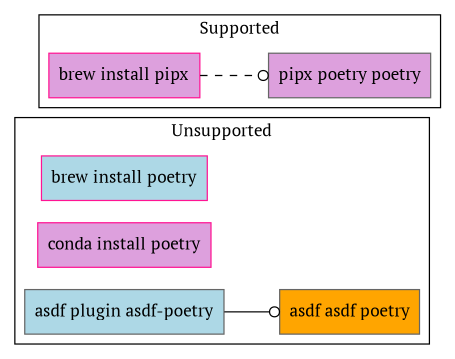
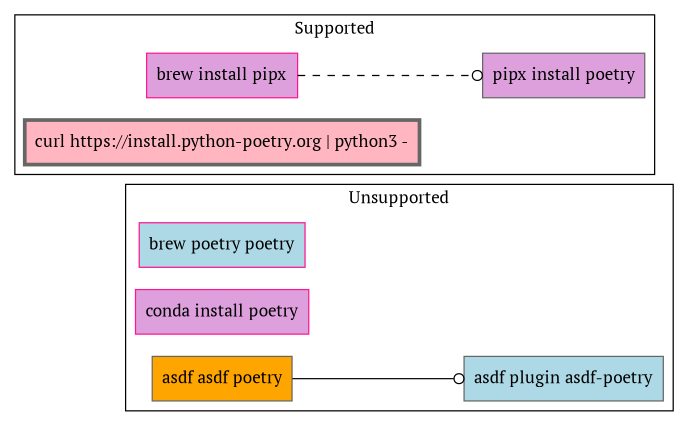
node "pipx poetry poetry": label "pipx poetry poetry" -> "pipx install poetry"
node "curl https://install.python-poetry.org | python3 -": added
node "brew install poetry": label "brew install poetry" -> "brew poetry poetry"
edge "asdf plugin asdf-poetry" -> "asdf asdf poetry": reversed
